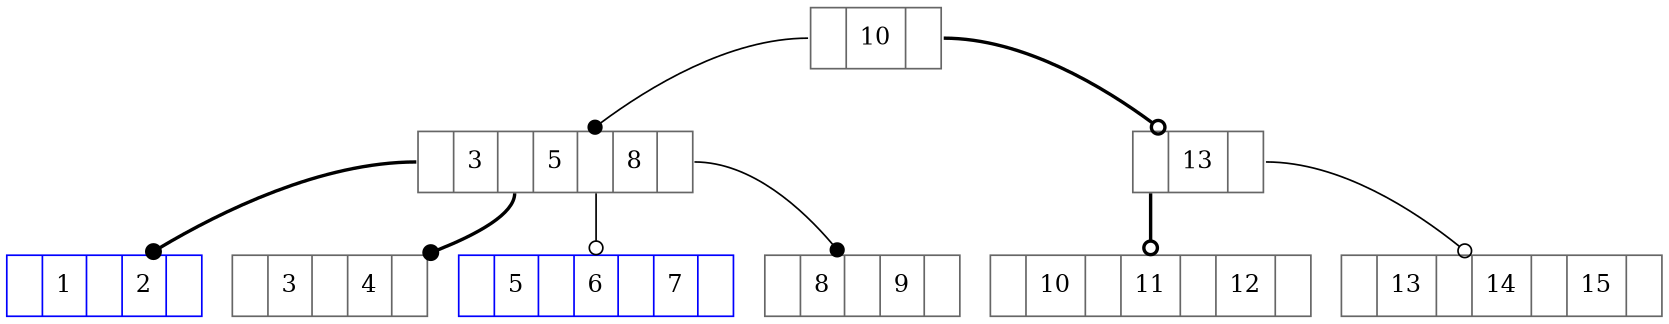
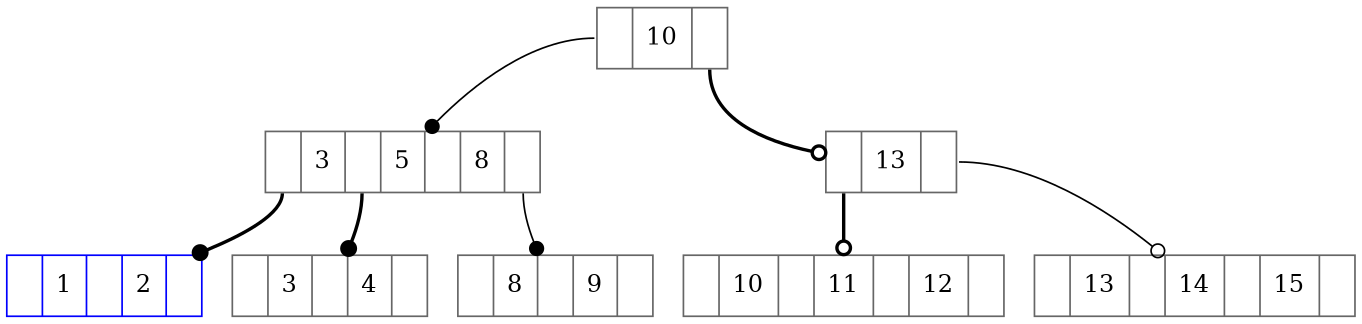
node "5": removed
